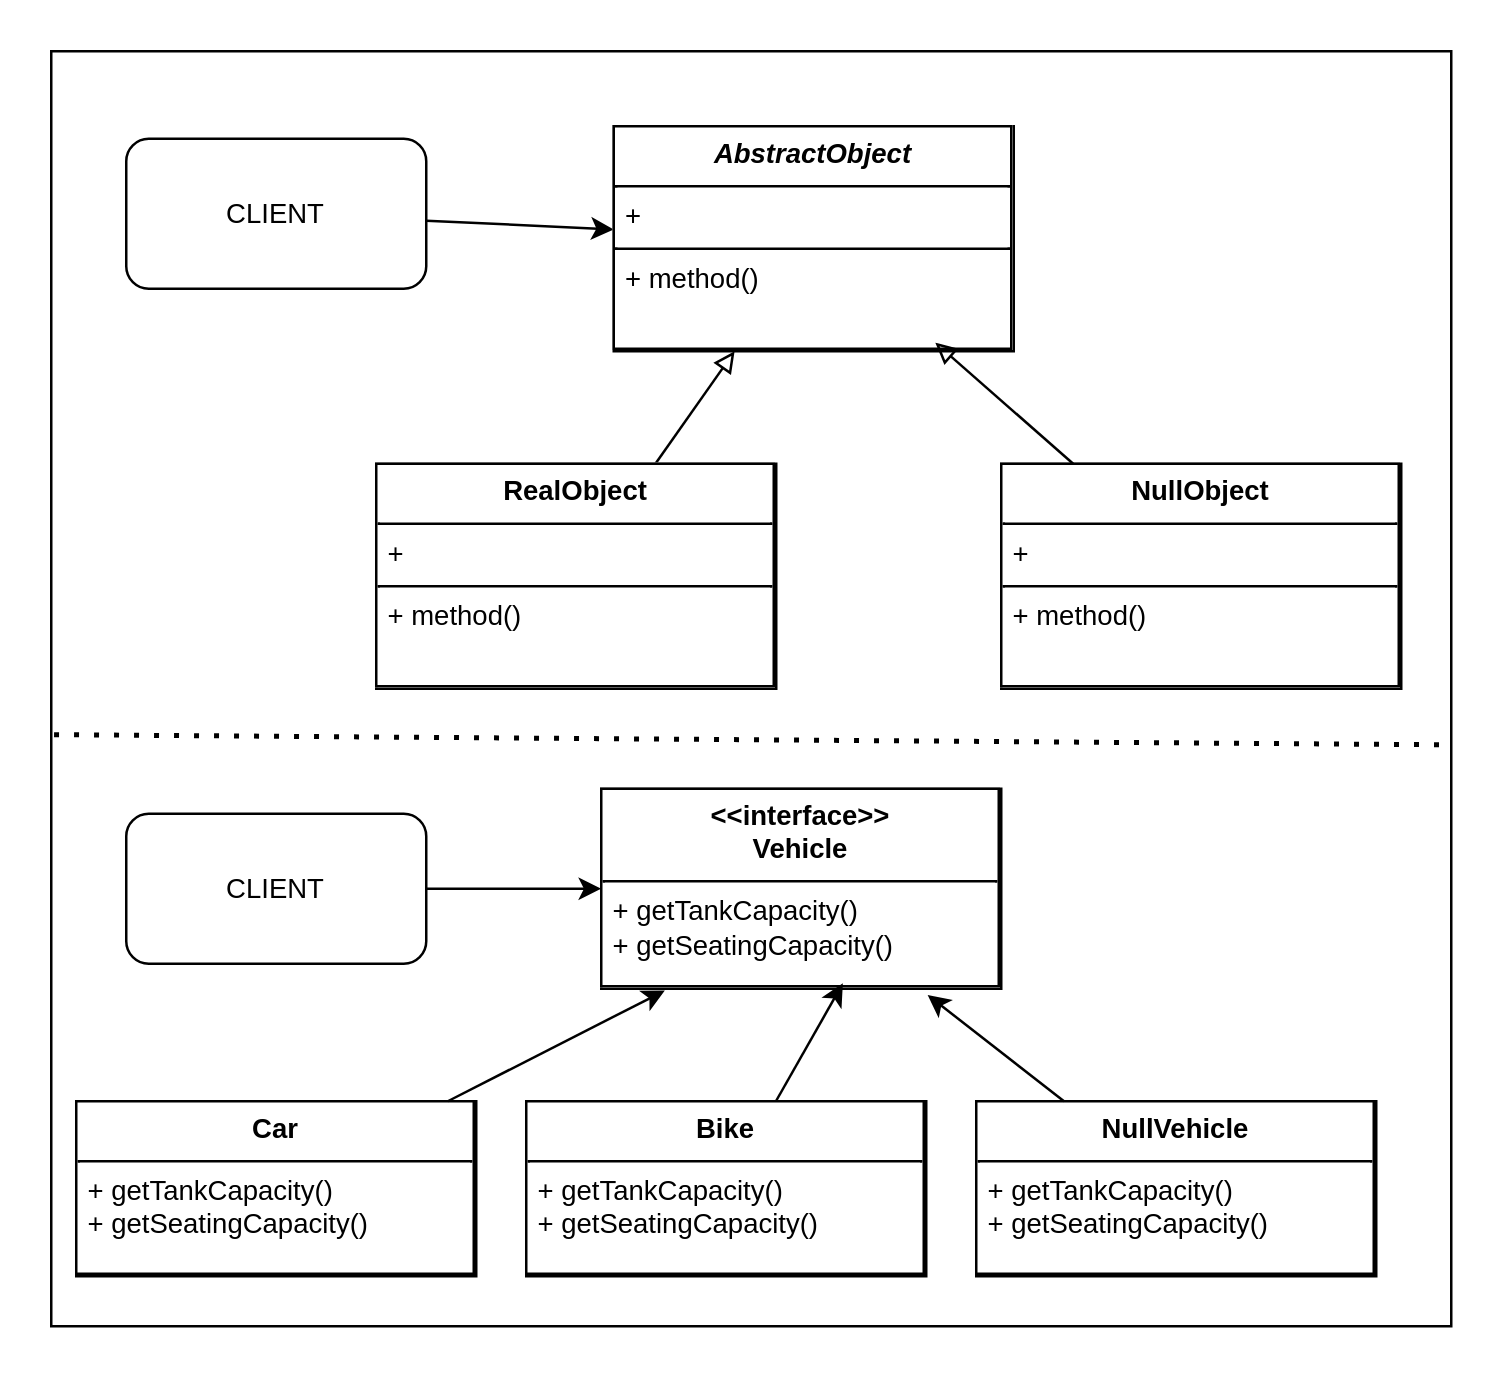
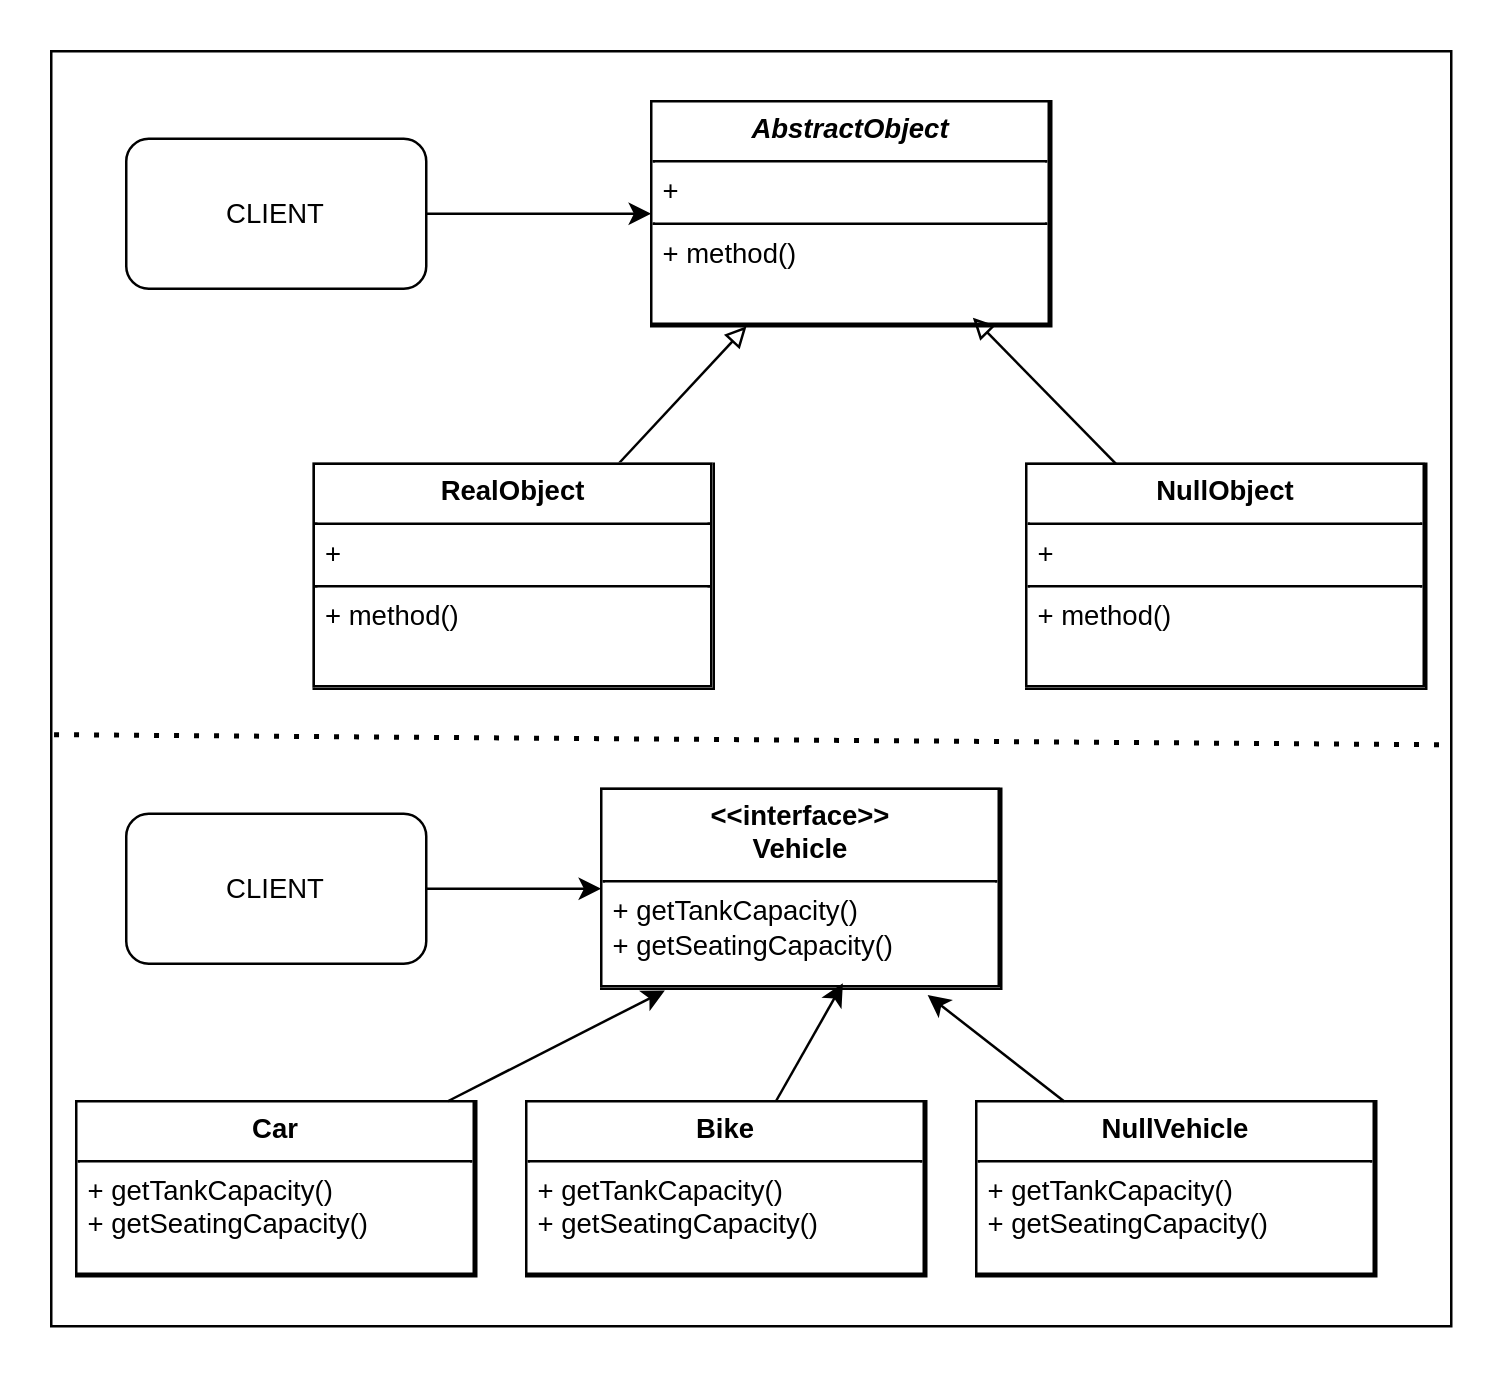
node "AbstractObject + + method()": moved (814, 239) -> (851, 214)
node "RealObject + + method()": moved (576, 576) -> (514, 576)
node "NullObject + + method()": moved (1201, 576) -> (1226, 576)
